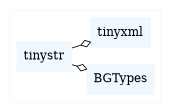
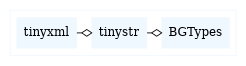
edge "tinystr" -> "tinyxml": reversed
